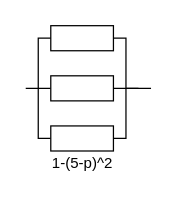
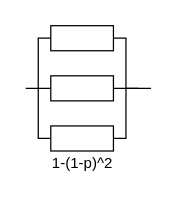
node "1-(5-p)^2": label "1-(5-p)^2" -> "1-(1-p)^2"
